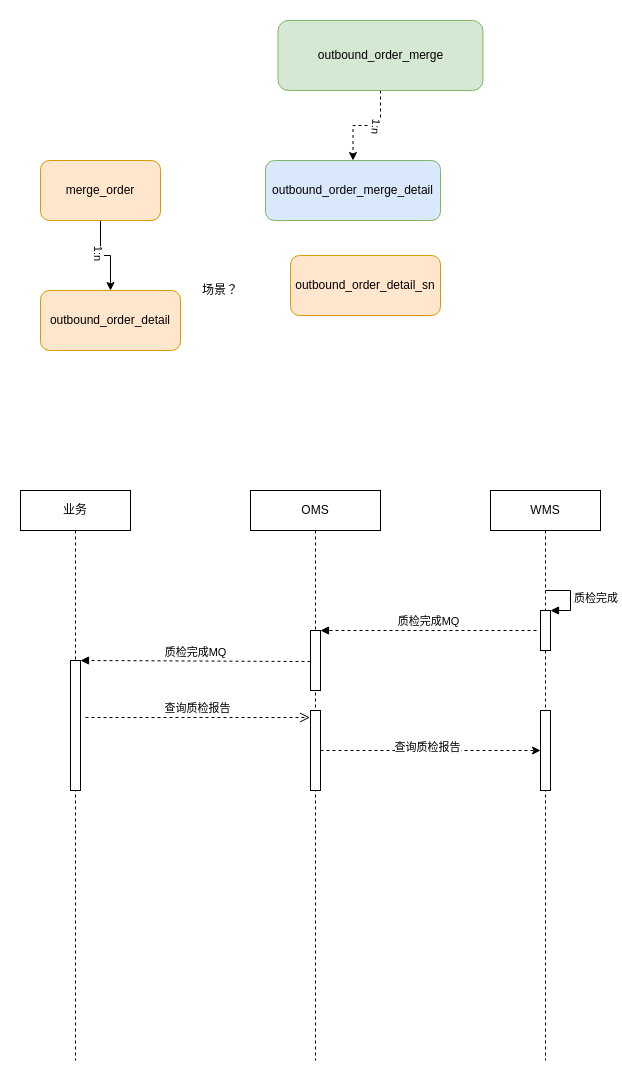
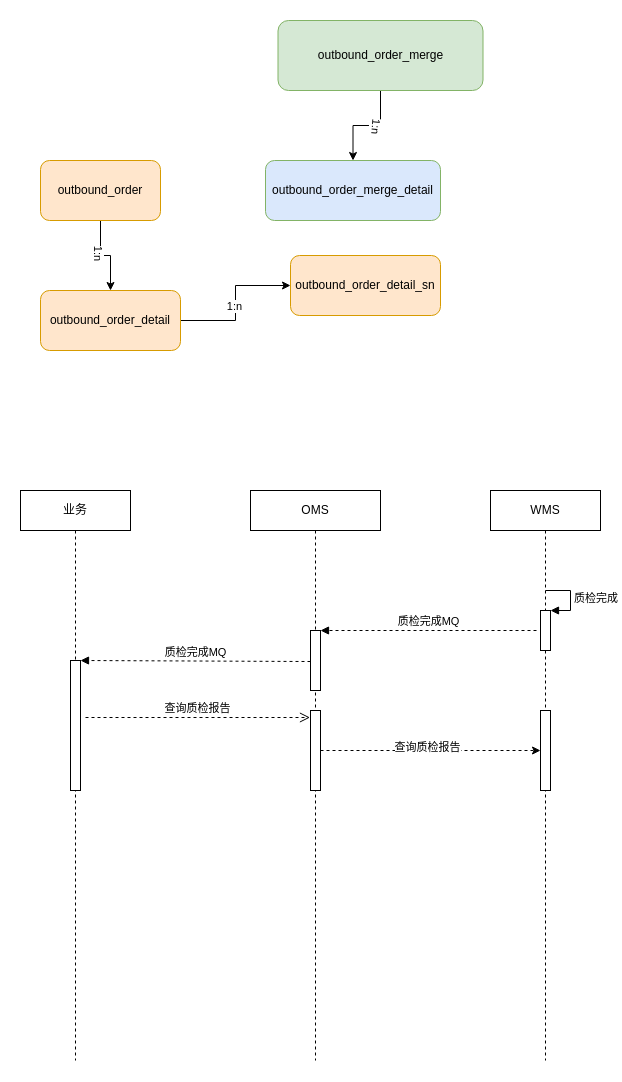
edge "outbound_order_merge" -> "outbound_order_merge_detail": style dashed -> solid
node "merge_order": label "merge_order" -> "outbound_order"
node "场景？": removed
edge "outbound_order_detail" -> "outbound_order_detail_sn": added, label "1:n"
